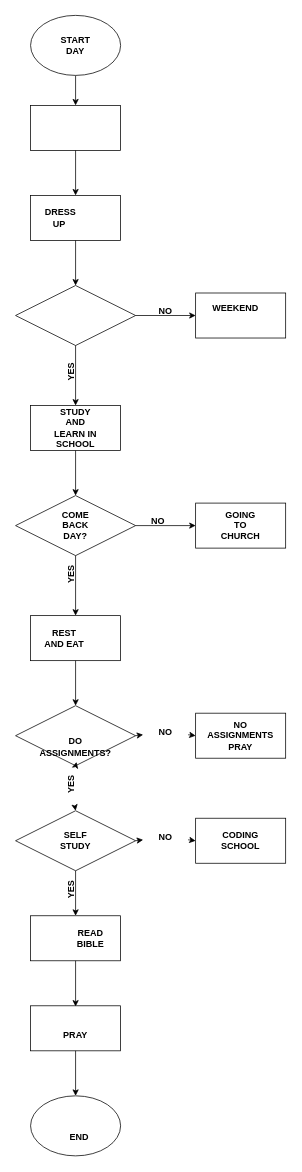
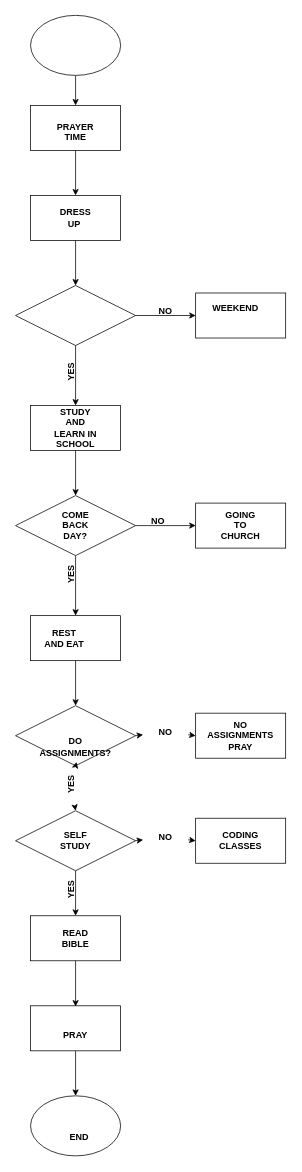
node "START DAY": removed
node "PRAYER TIME": added
node "DRESS UP": moved (60, 218) -> (75, 218)
node "CODING SCHOOL": label "CODING SCHOOL" -> "CODING CLASSES"
node "READ BIBLE": moved (90, 938) -> (75, 938)
